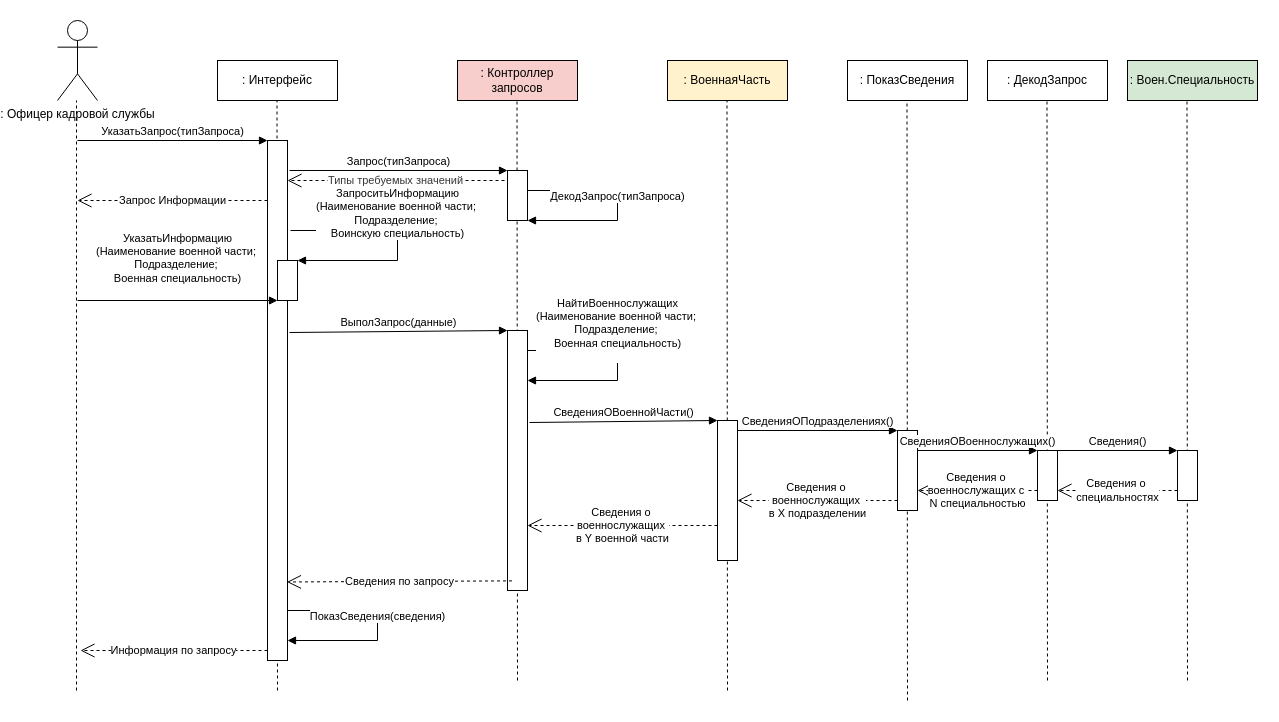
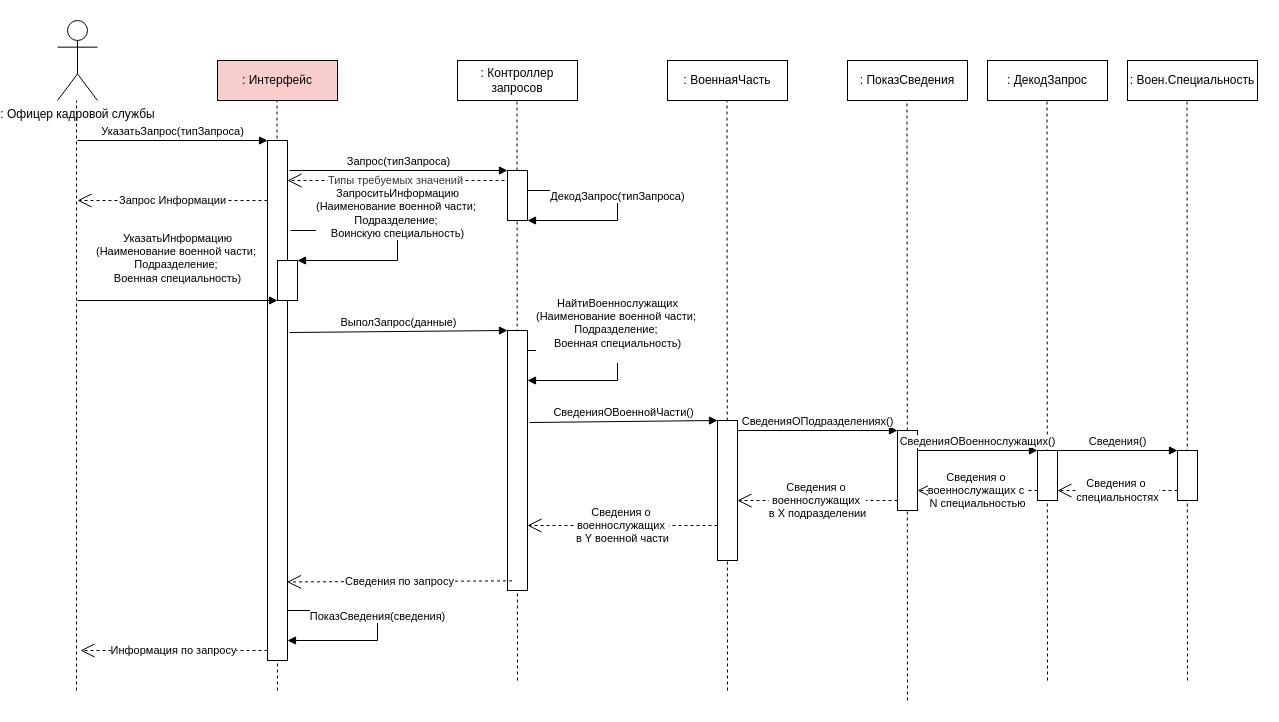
node ": Интерфейс": fillcolor #ffffff -> #f8cecc
node ": Контроллер запросов": fillcolor #f8cecc -> #ffffff
node ": ВоеннаяЧасть": fillcolor #fff2cc -> #ffffff
node ": Воен.Специальность": fillcolor #d5e8d4 -> #ffffff
